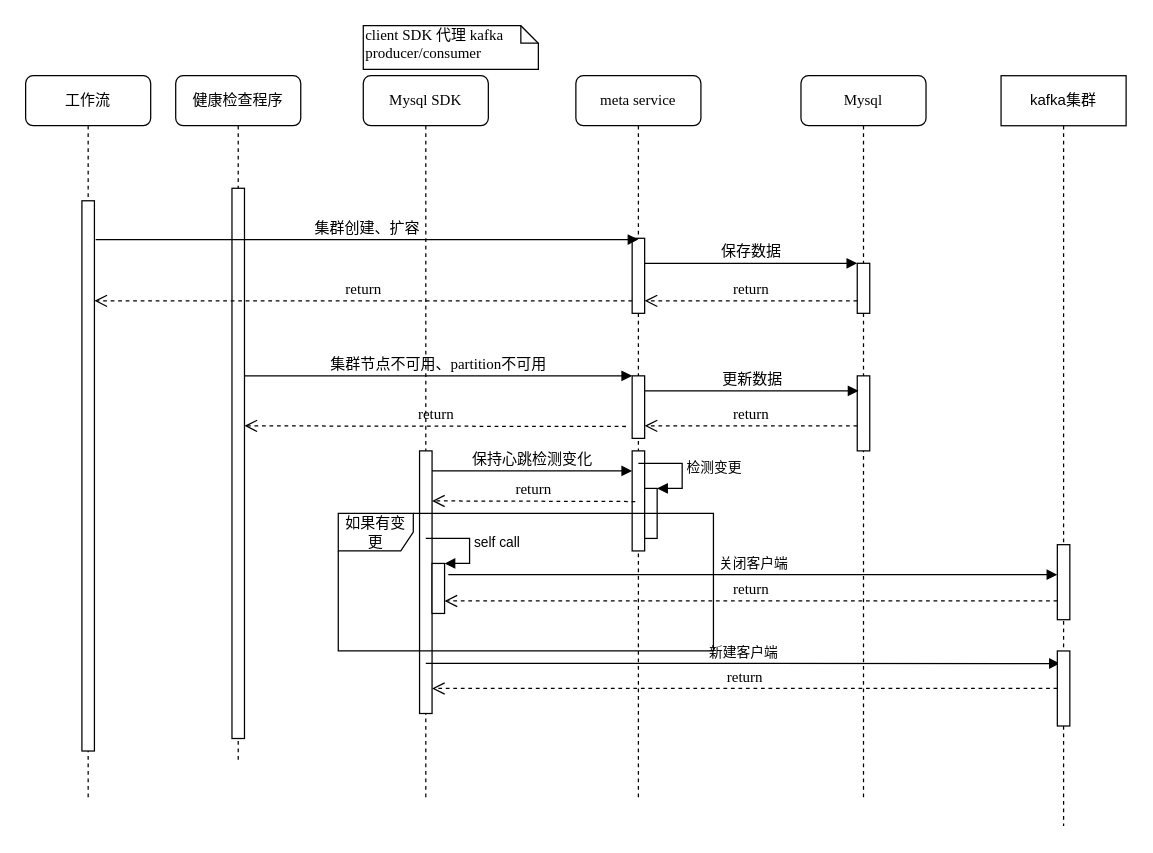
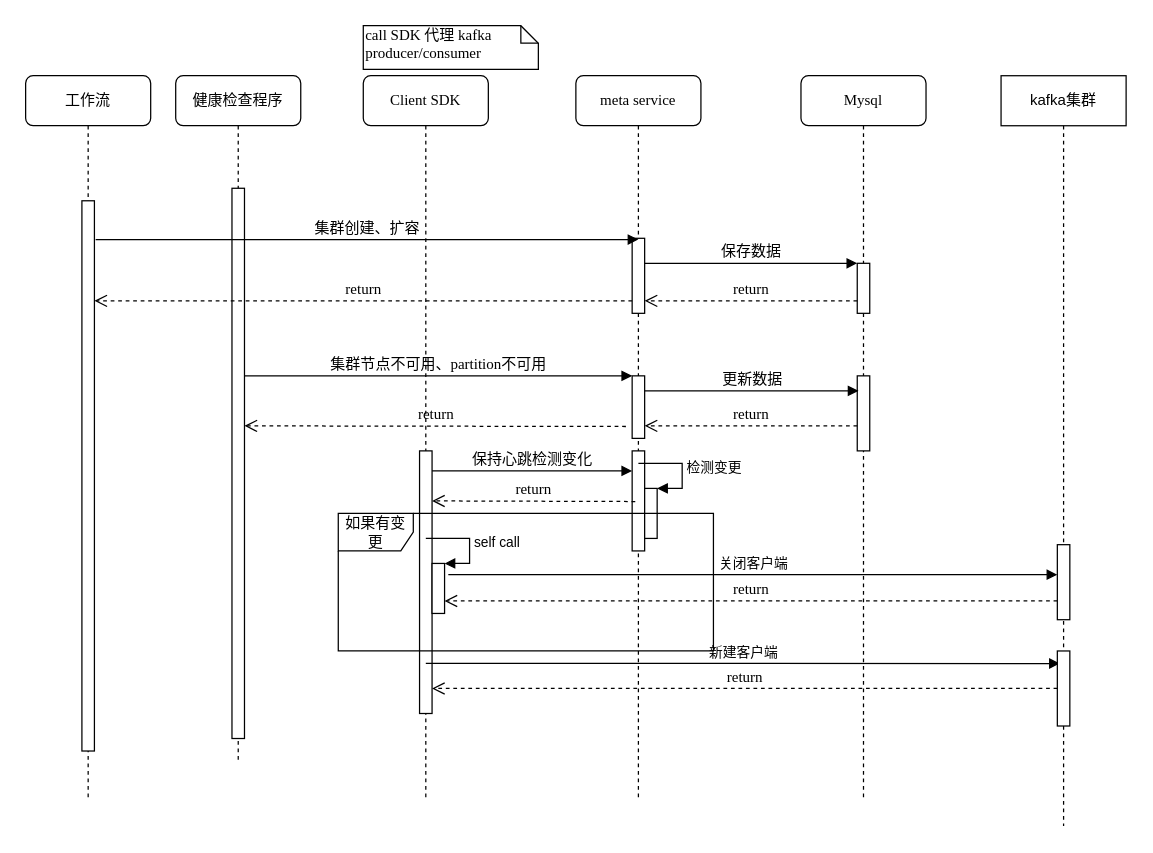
node "client SDK 代理 kafka producer/consumer": label "client SDK 代理 kafka producer/consumer" -> "call SDK 代理 kafka producer/consumer"
node "Mysql SDK": label "Mysql SDK" -> "Client SDK"
